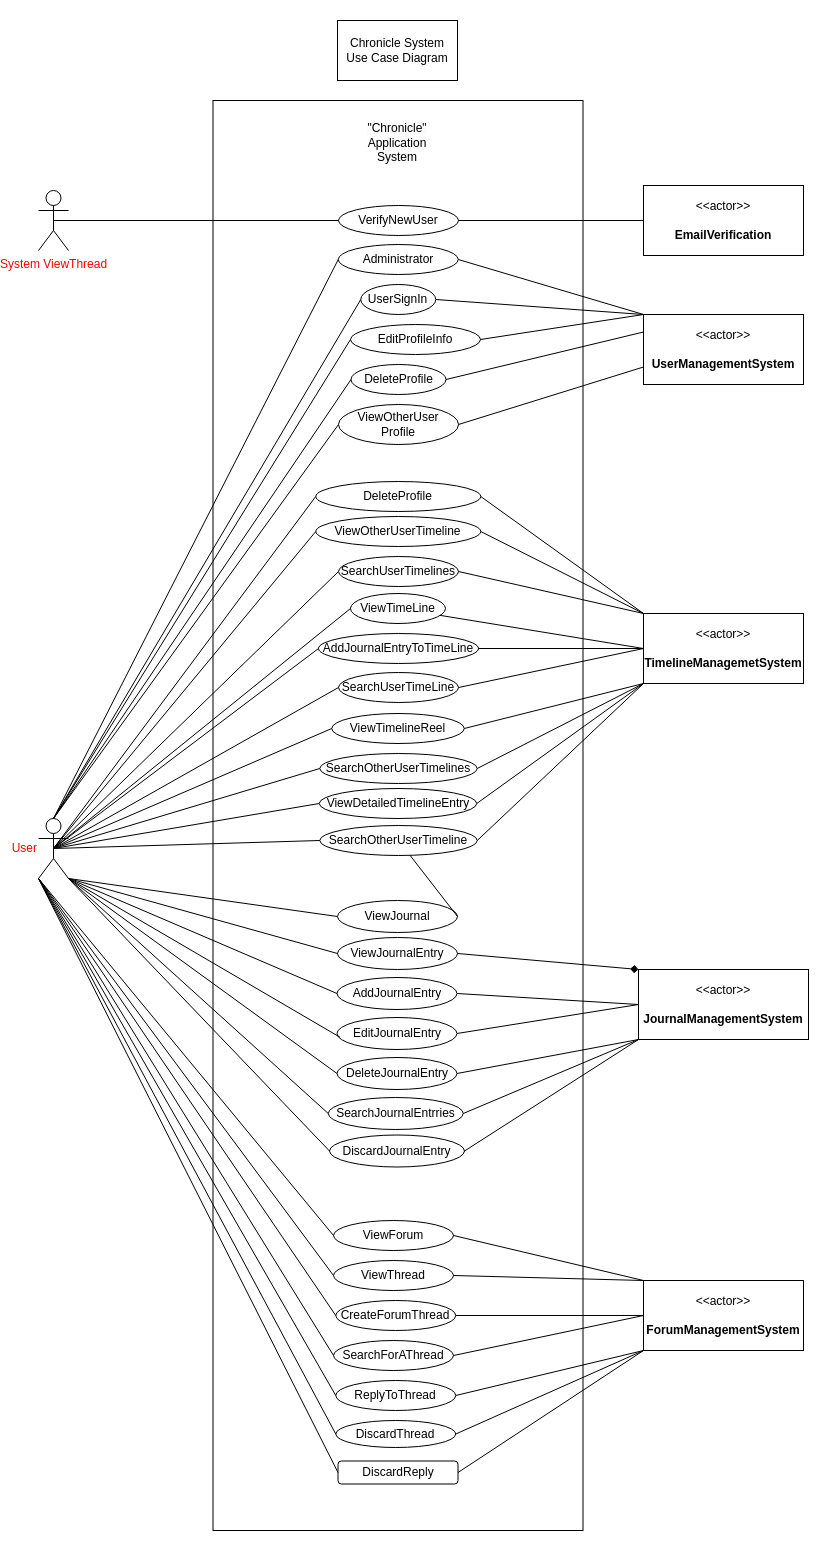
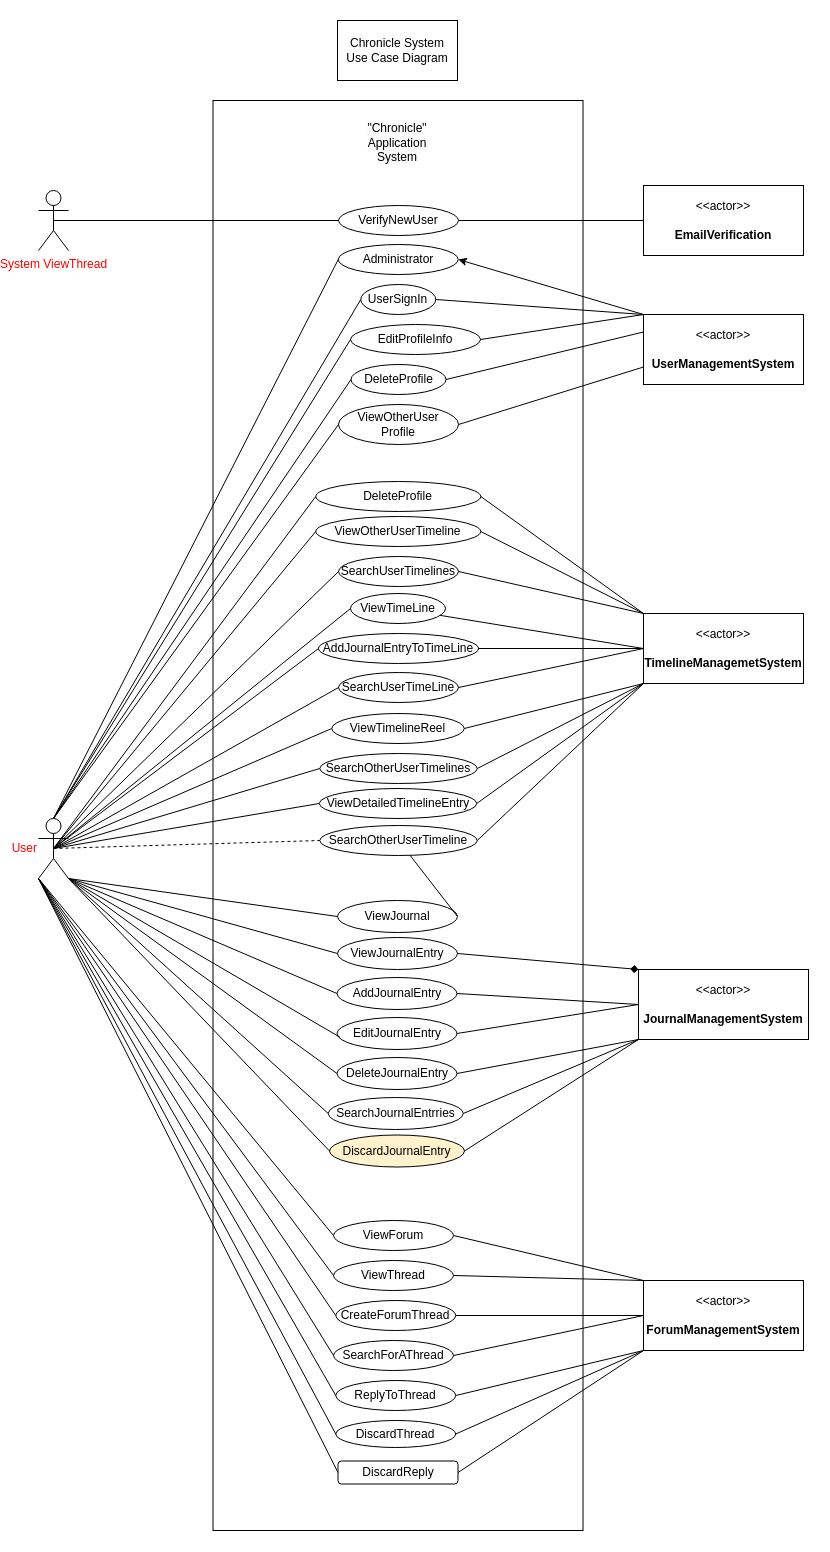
edge "Administrator" -- "<<actor>> UserManagementSystem": arrowhead none -> classic
edge "SearchOtherUserTimeline" -- "User": style solid -> dashed
node "DiscardJournalEntry": fillcolor #ffffff -> #fff2cc
